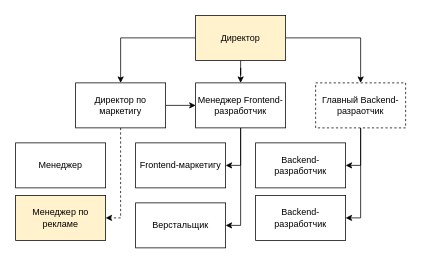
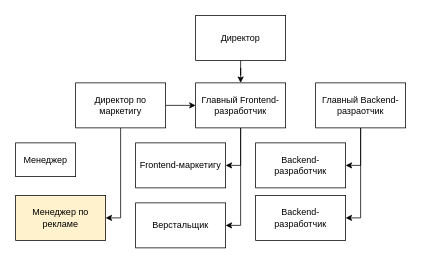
node "Директор": fillcolor #fff2cc -> #ffffff
edge "Директор" -> "Директор по маркетигу": removed
edge "Директор" -> "Главный Backend-разраотчик": removed
node "Менеджер Frontend-разработчик": label "Менеджер Frontend-разработчик" -> "Главный Frontend-разработчик"
node "Главный Backend-разраотчик": style dashed -> solid
node "Менеджер": size 90x45 -> 60x34
edge "Директор по маркетигу" -> "Менеджер по рекламе": style dashed -> solid
